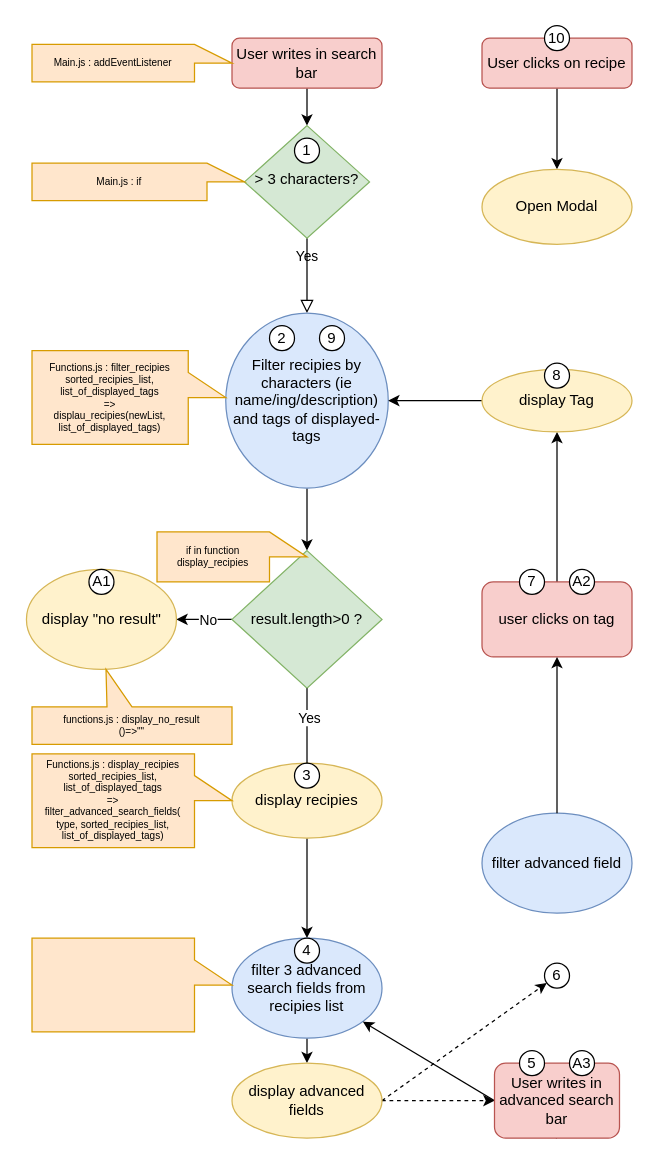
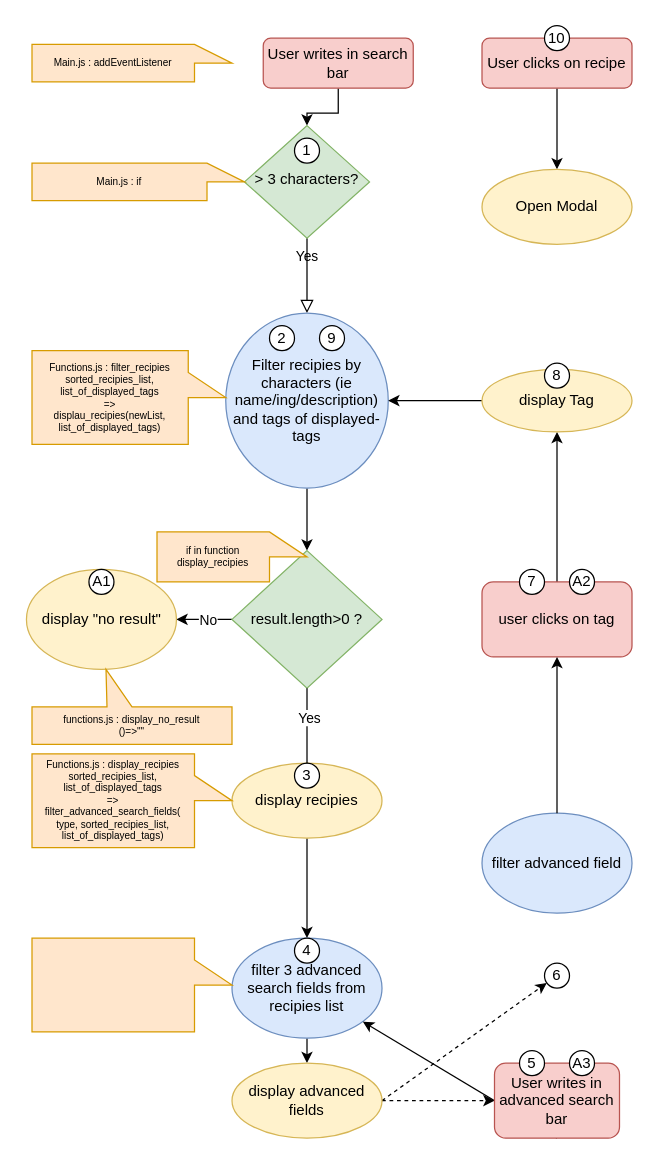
node "User writes in search bar": moved (307, 63) -> (338, 63)
